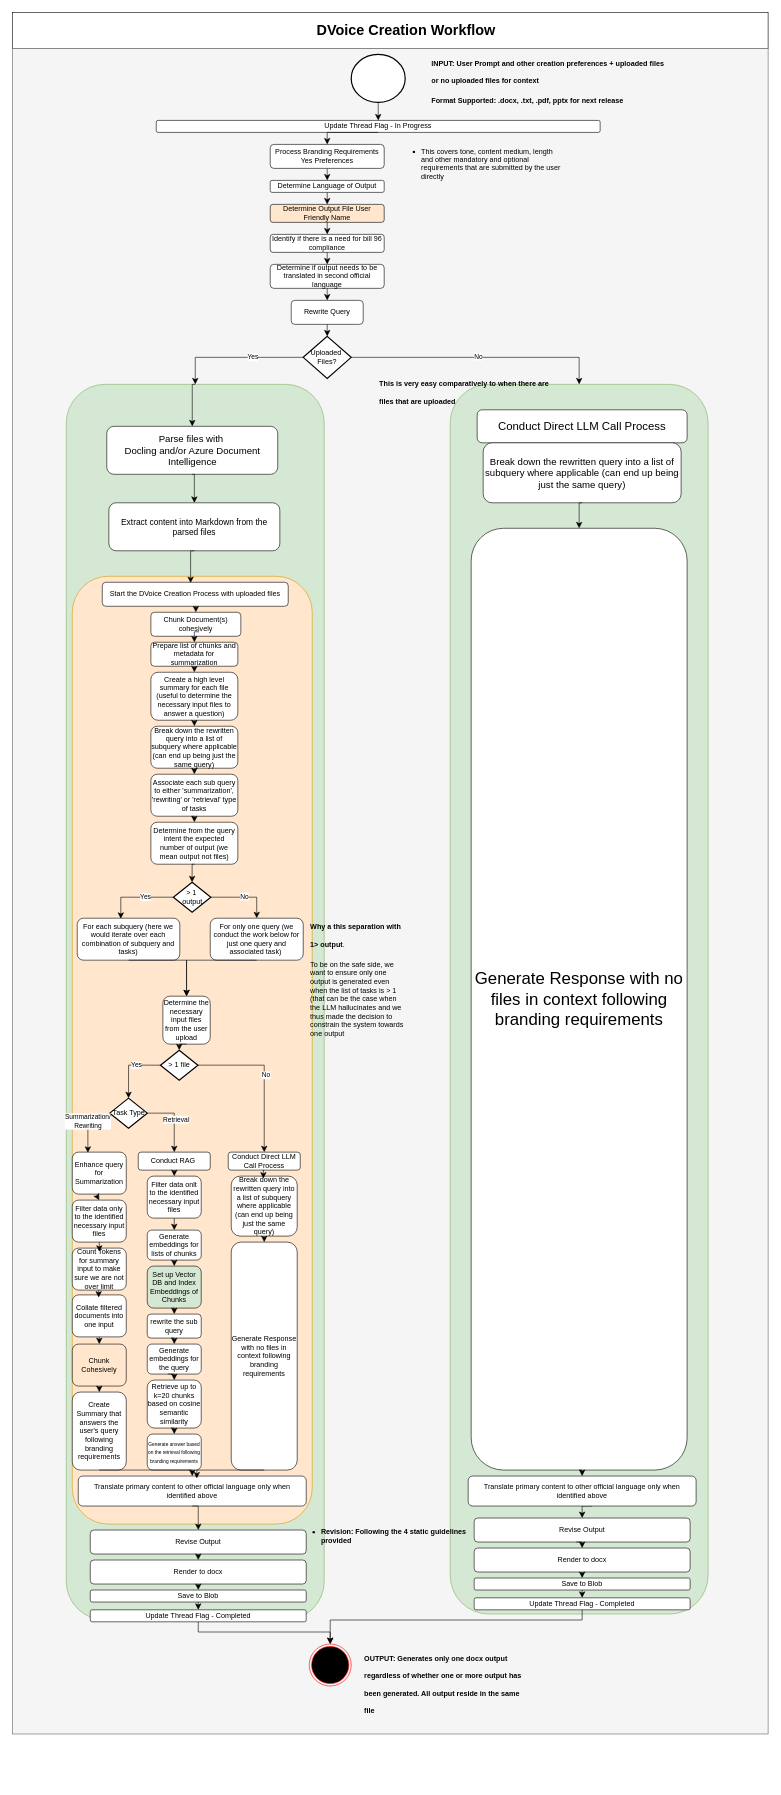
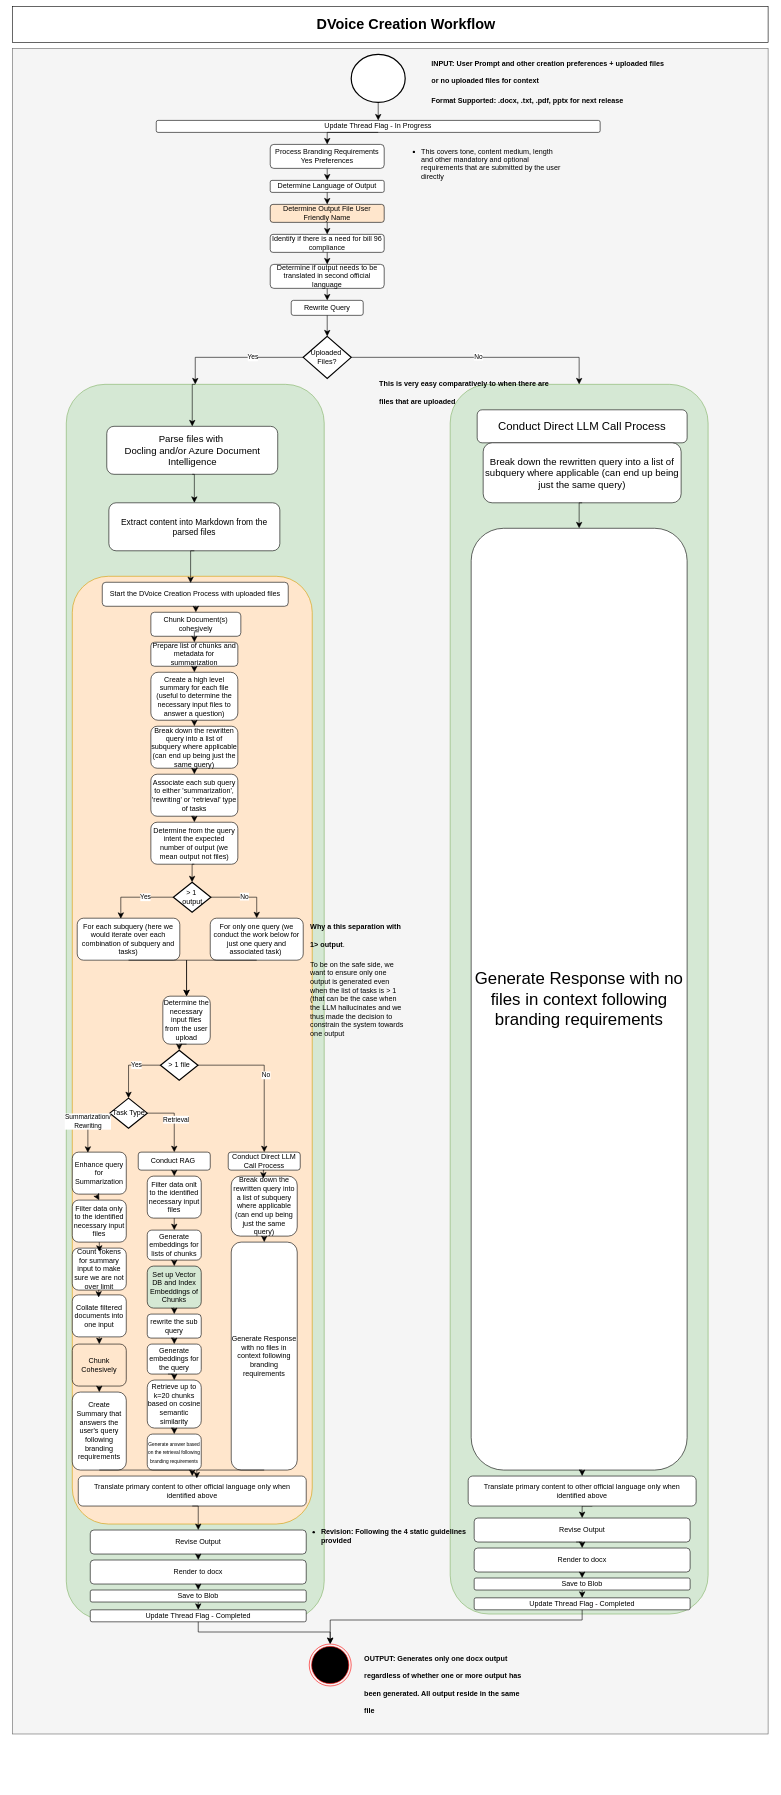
node "DVoice Creation Workflow": moved (390, 30) -> (390, 24)
node "Rewrite Query": size 72x24 -> 72x15
